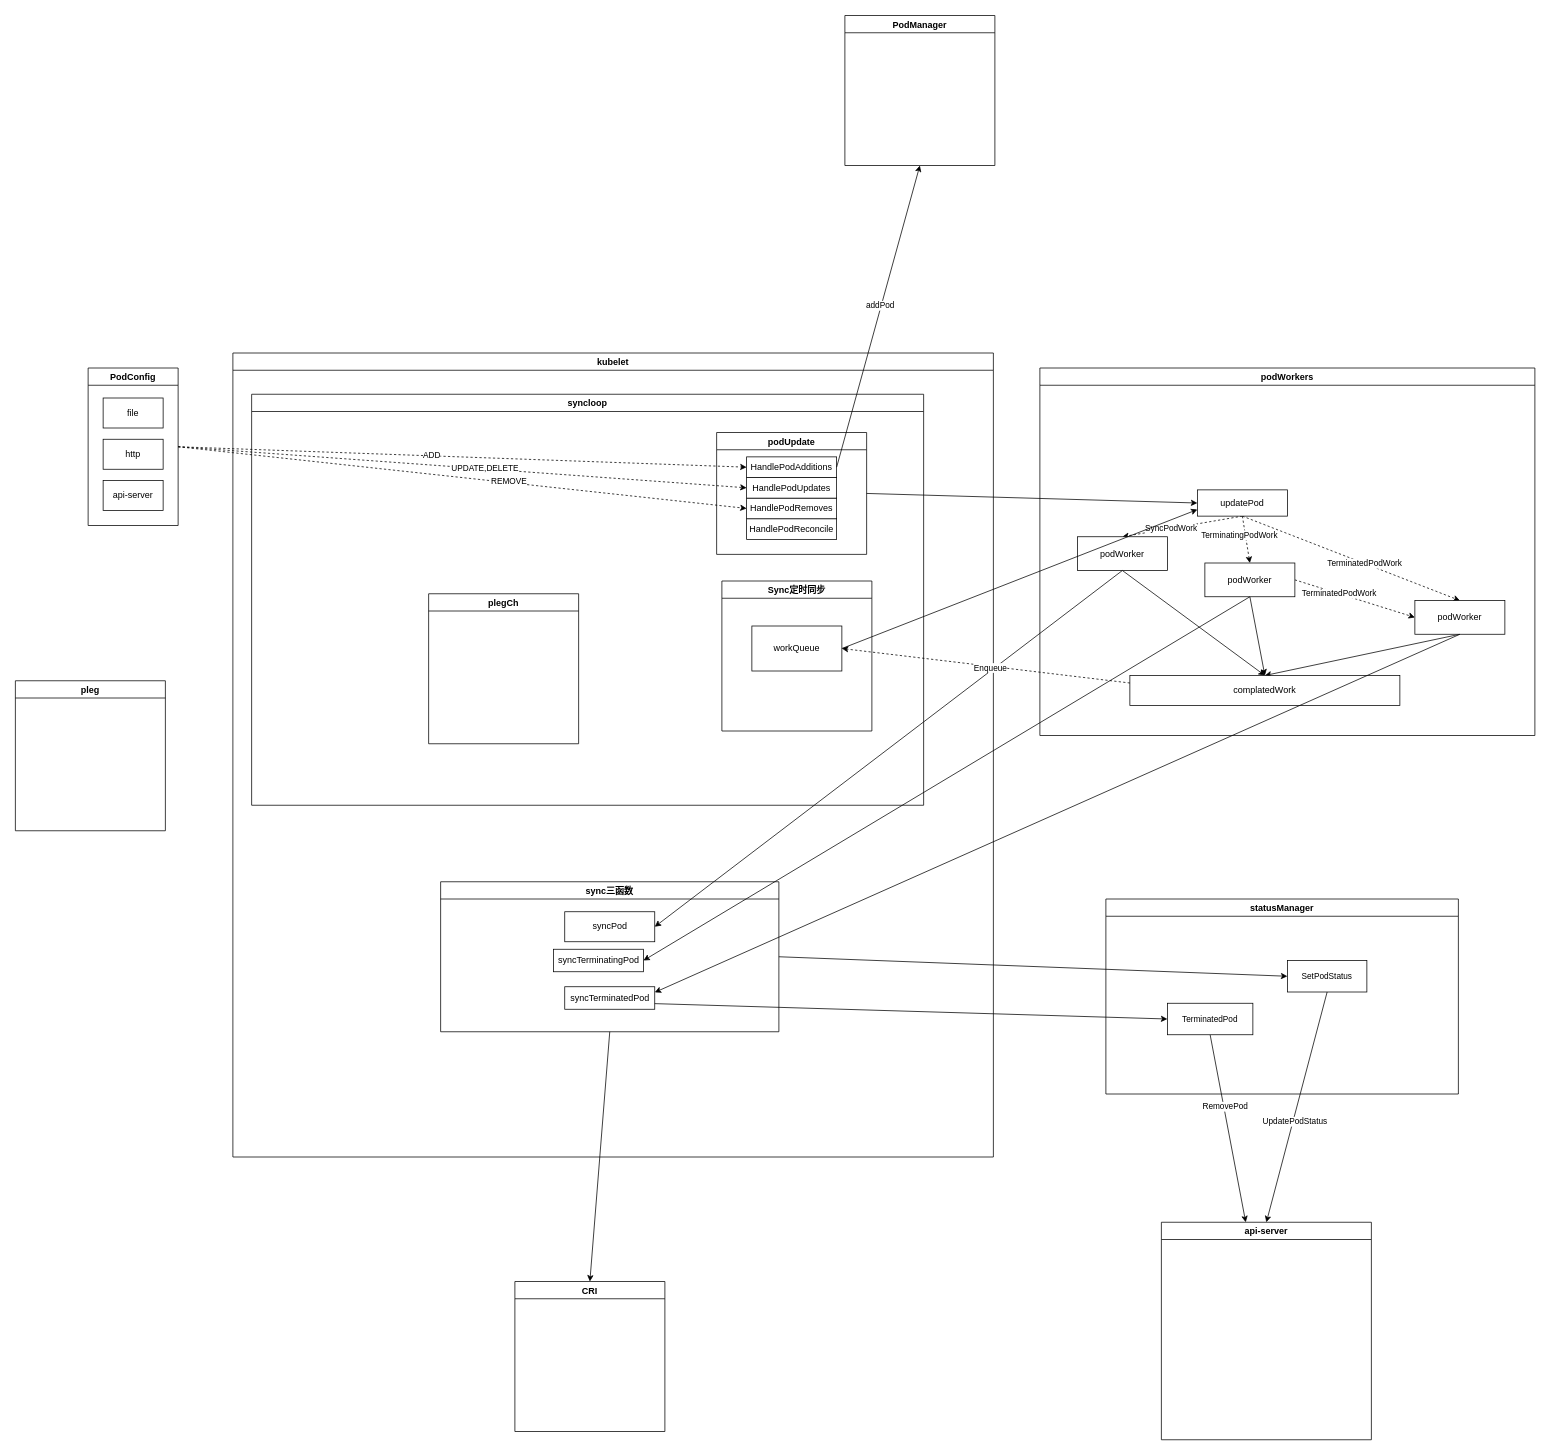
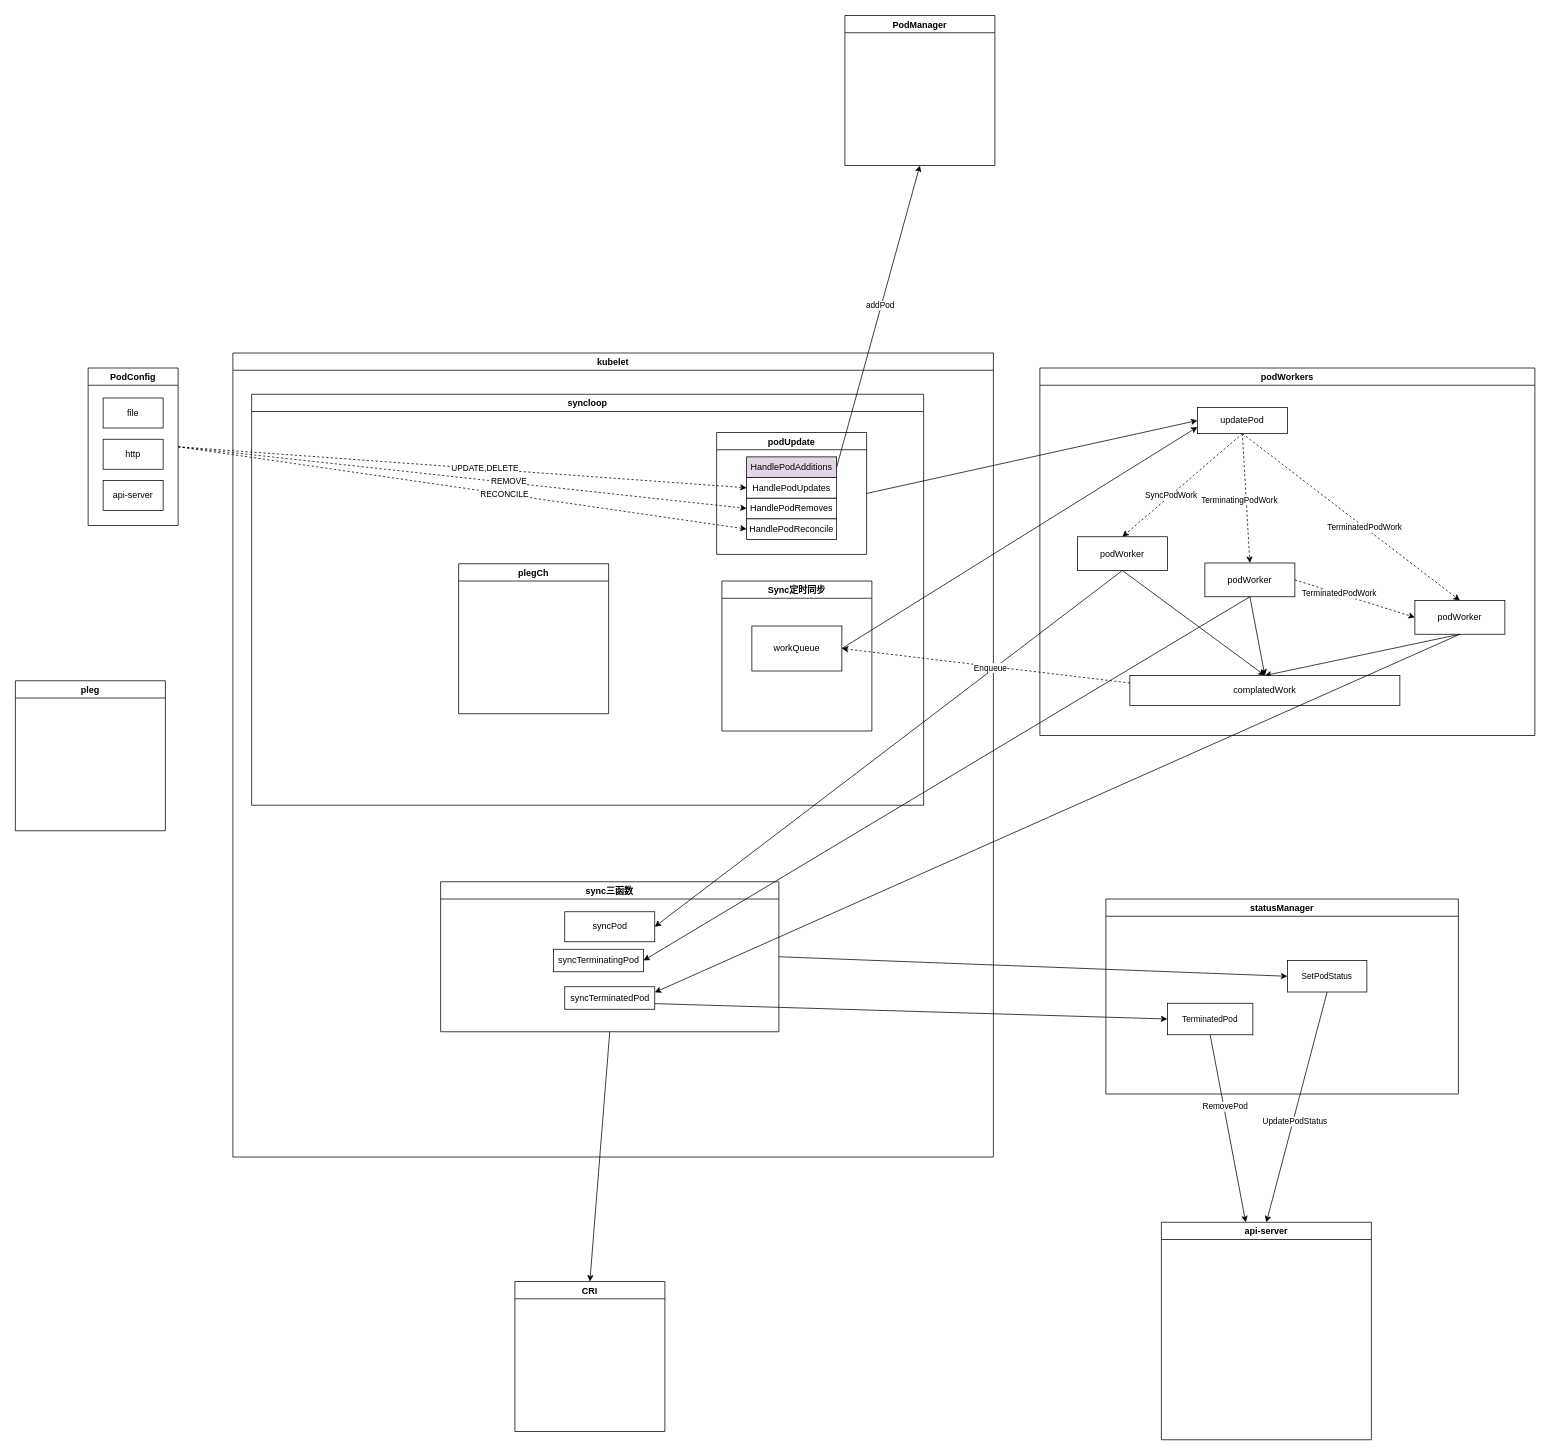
edge "PodConfig" -> "HandlePodAdditions": removed, label "ADD"
node "HandlePodAdditions": fillcolor #ffffff -> #e1d5e7
edge "PodConfig" -> "HandlePodReconcile": added, label "RECONCILE"
node "updatePod": moved (1242, 503) -> (1242, 420)
node "plegCh": moved (504, 669) -> (534, 639)
